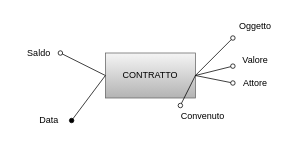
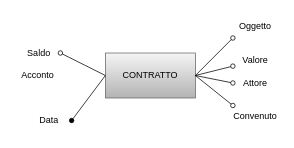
node "Acconto": added
node "Convenuto": moved (203, 117) -> (255, 117)
